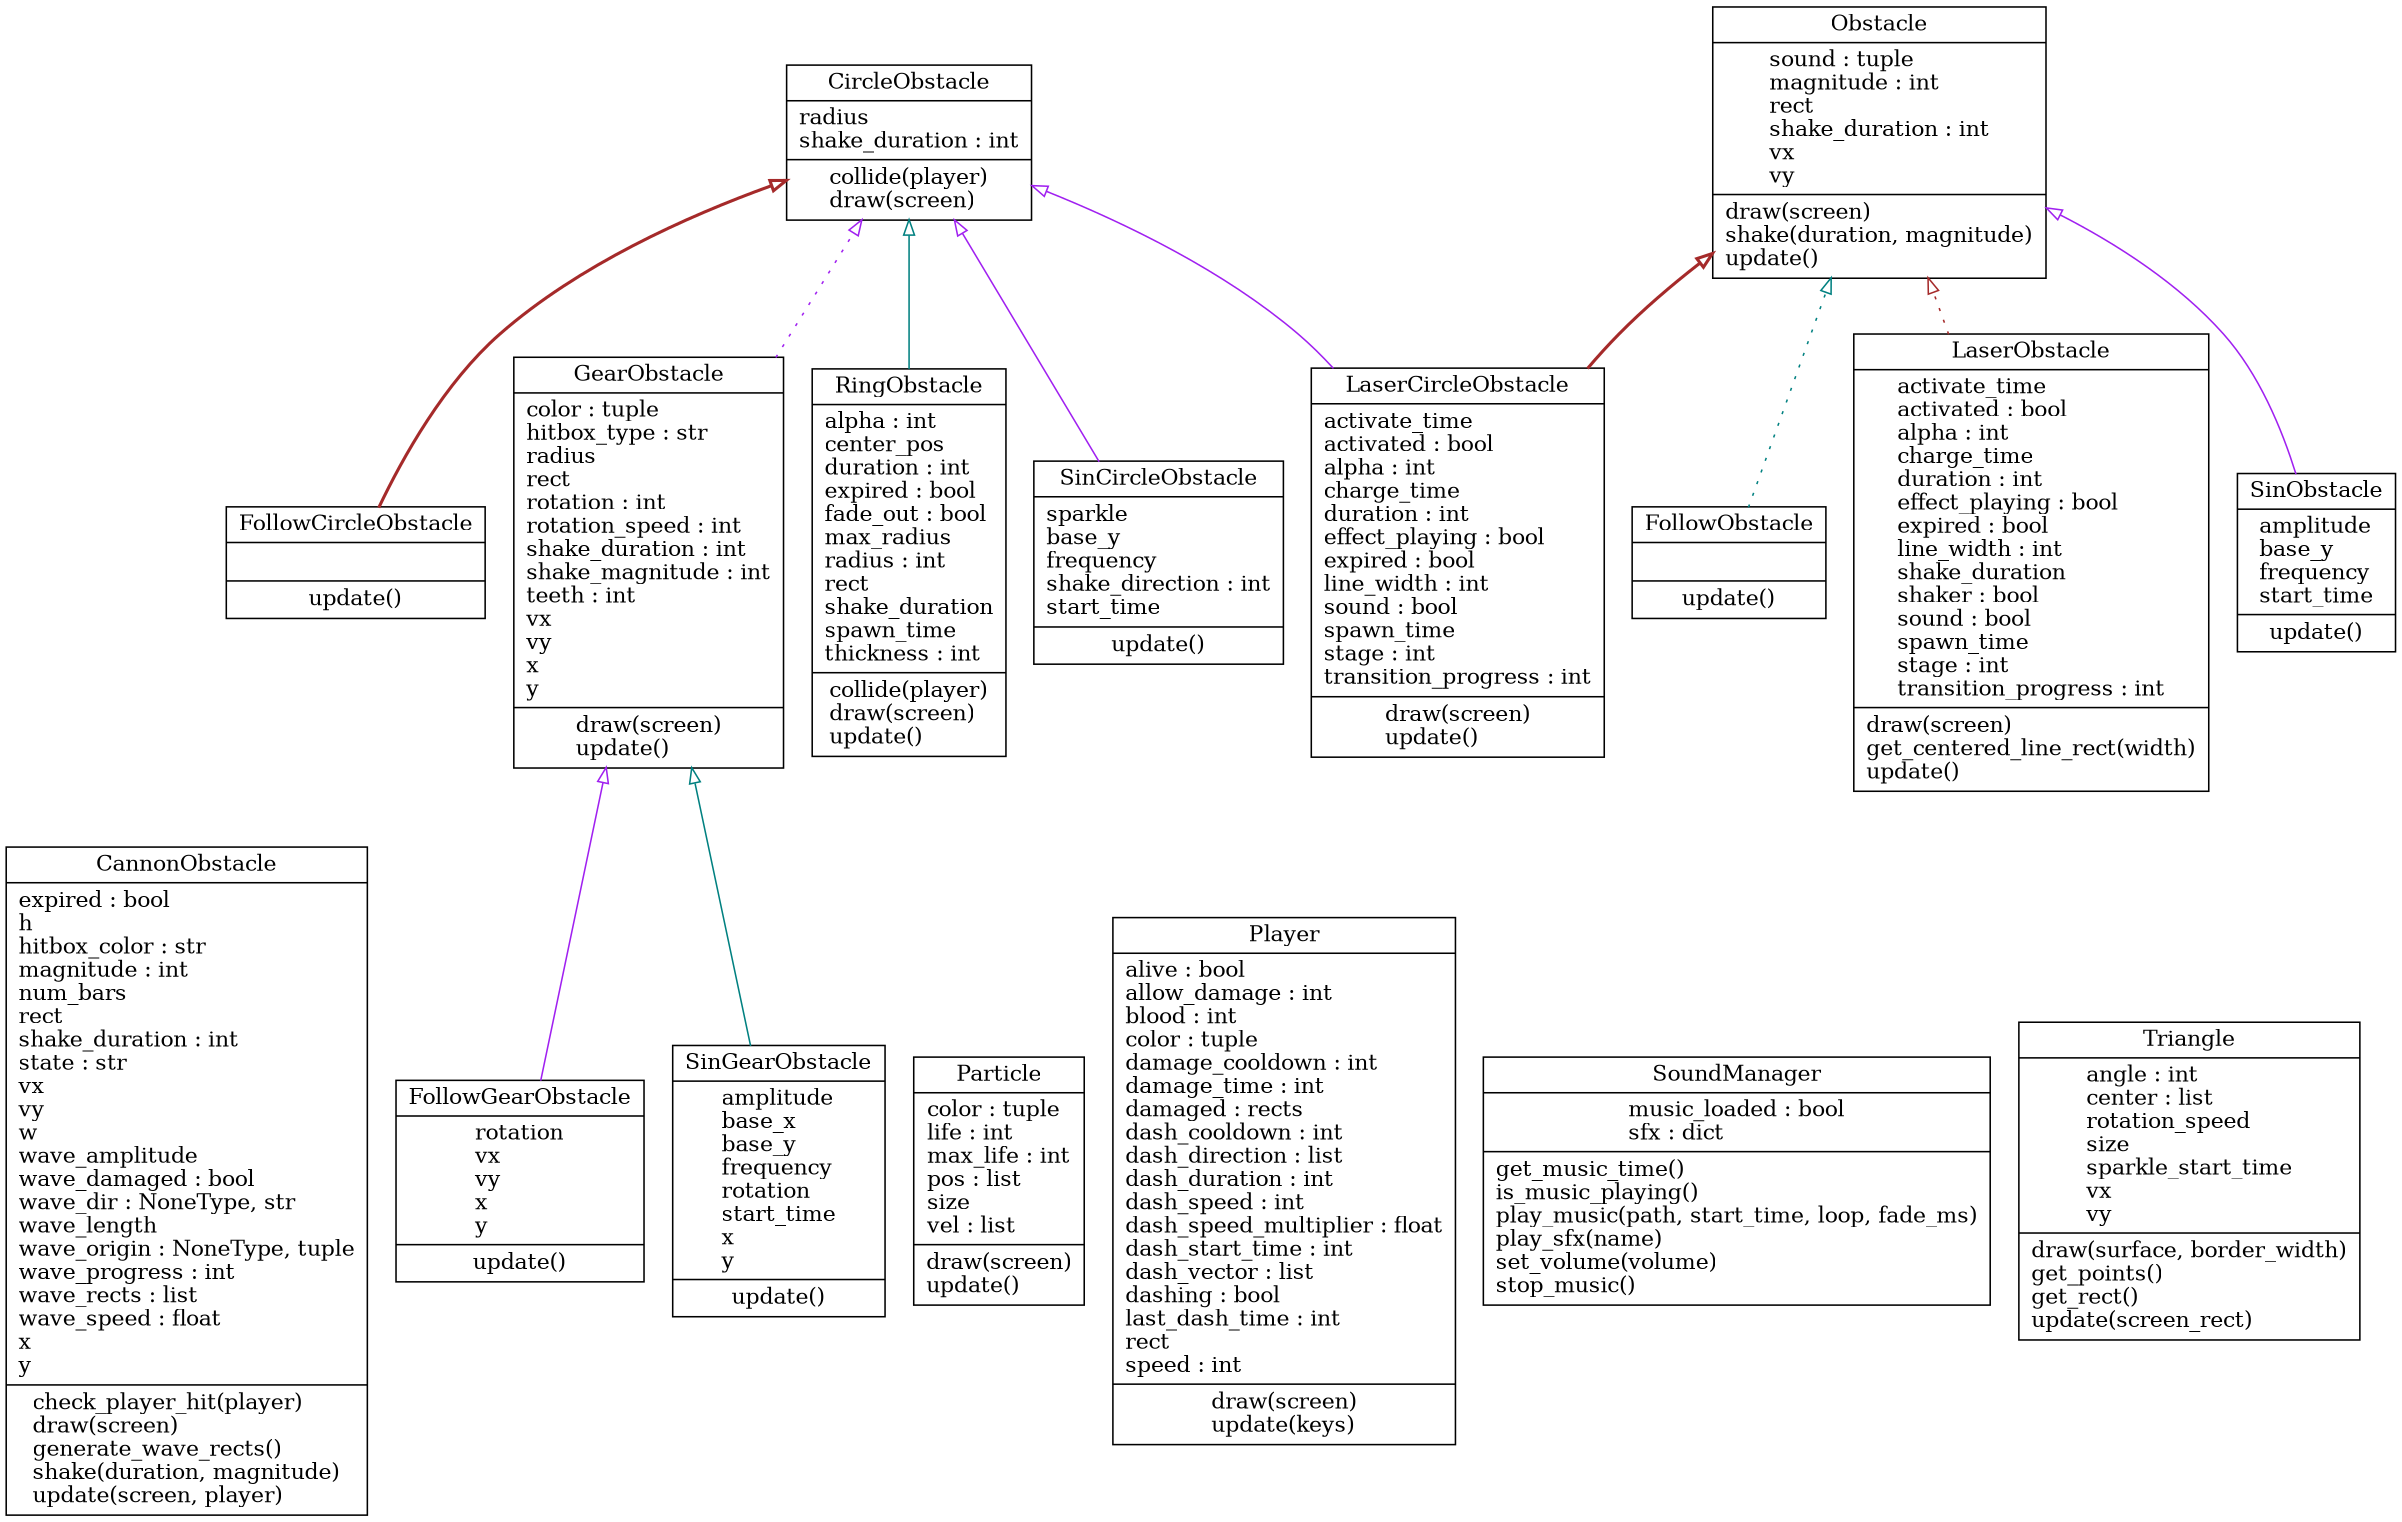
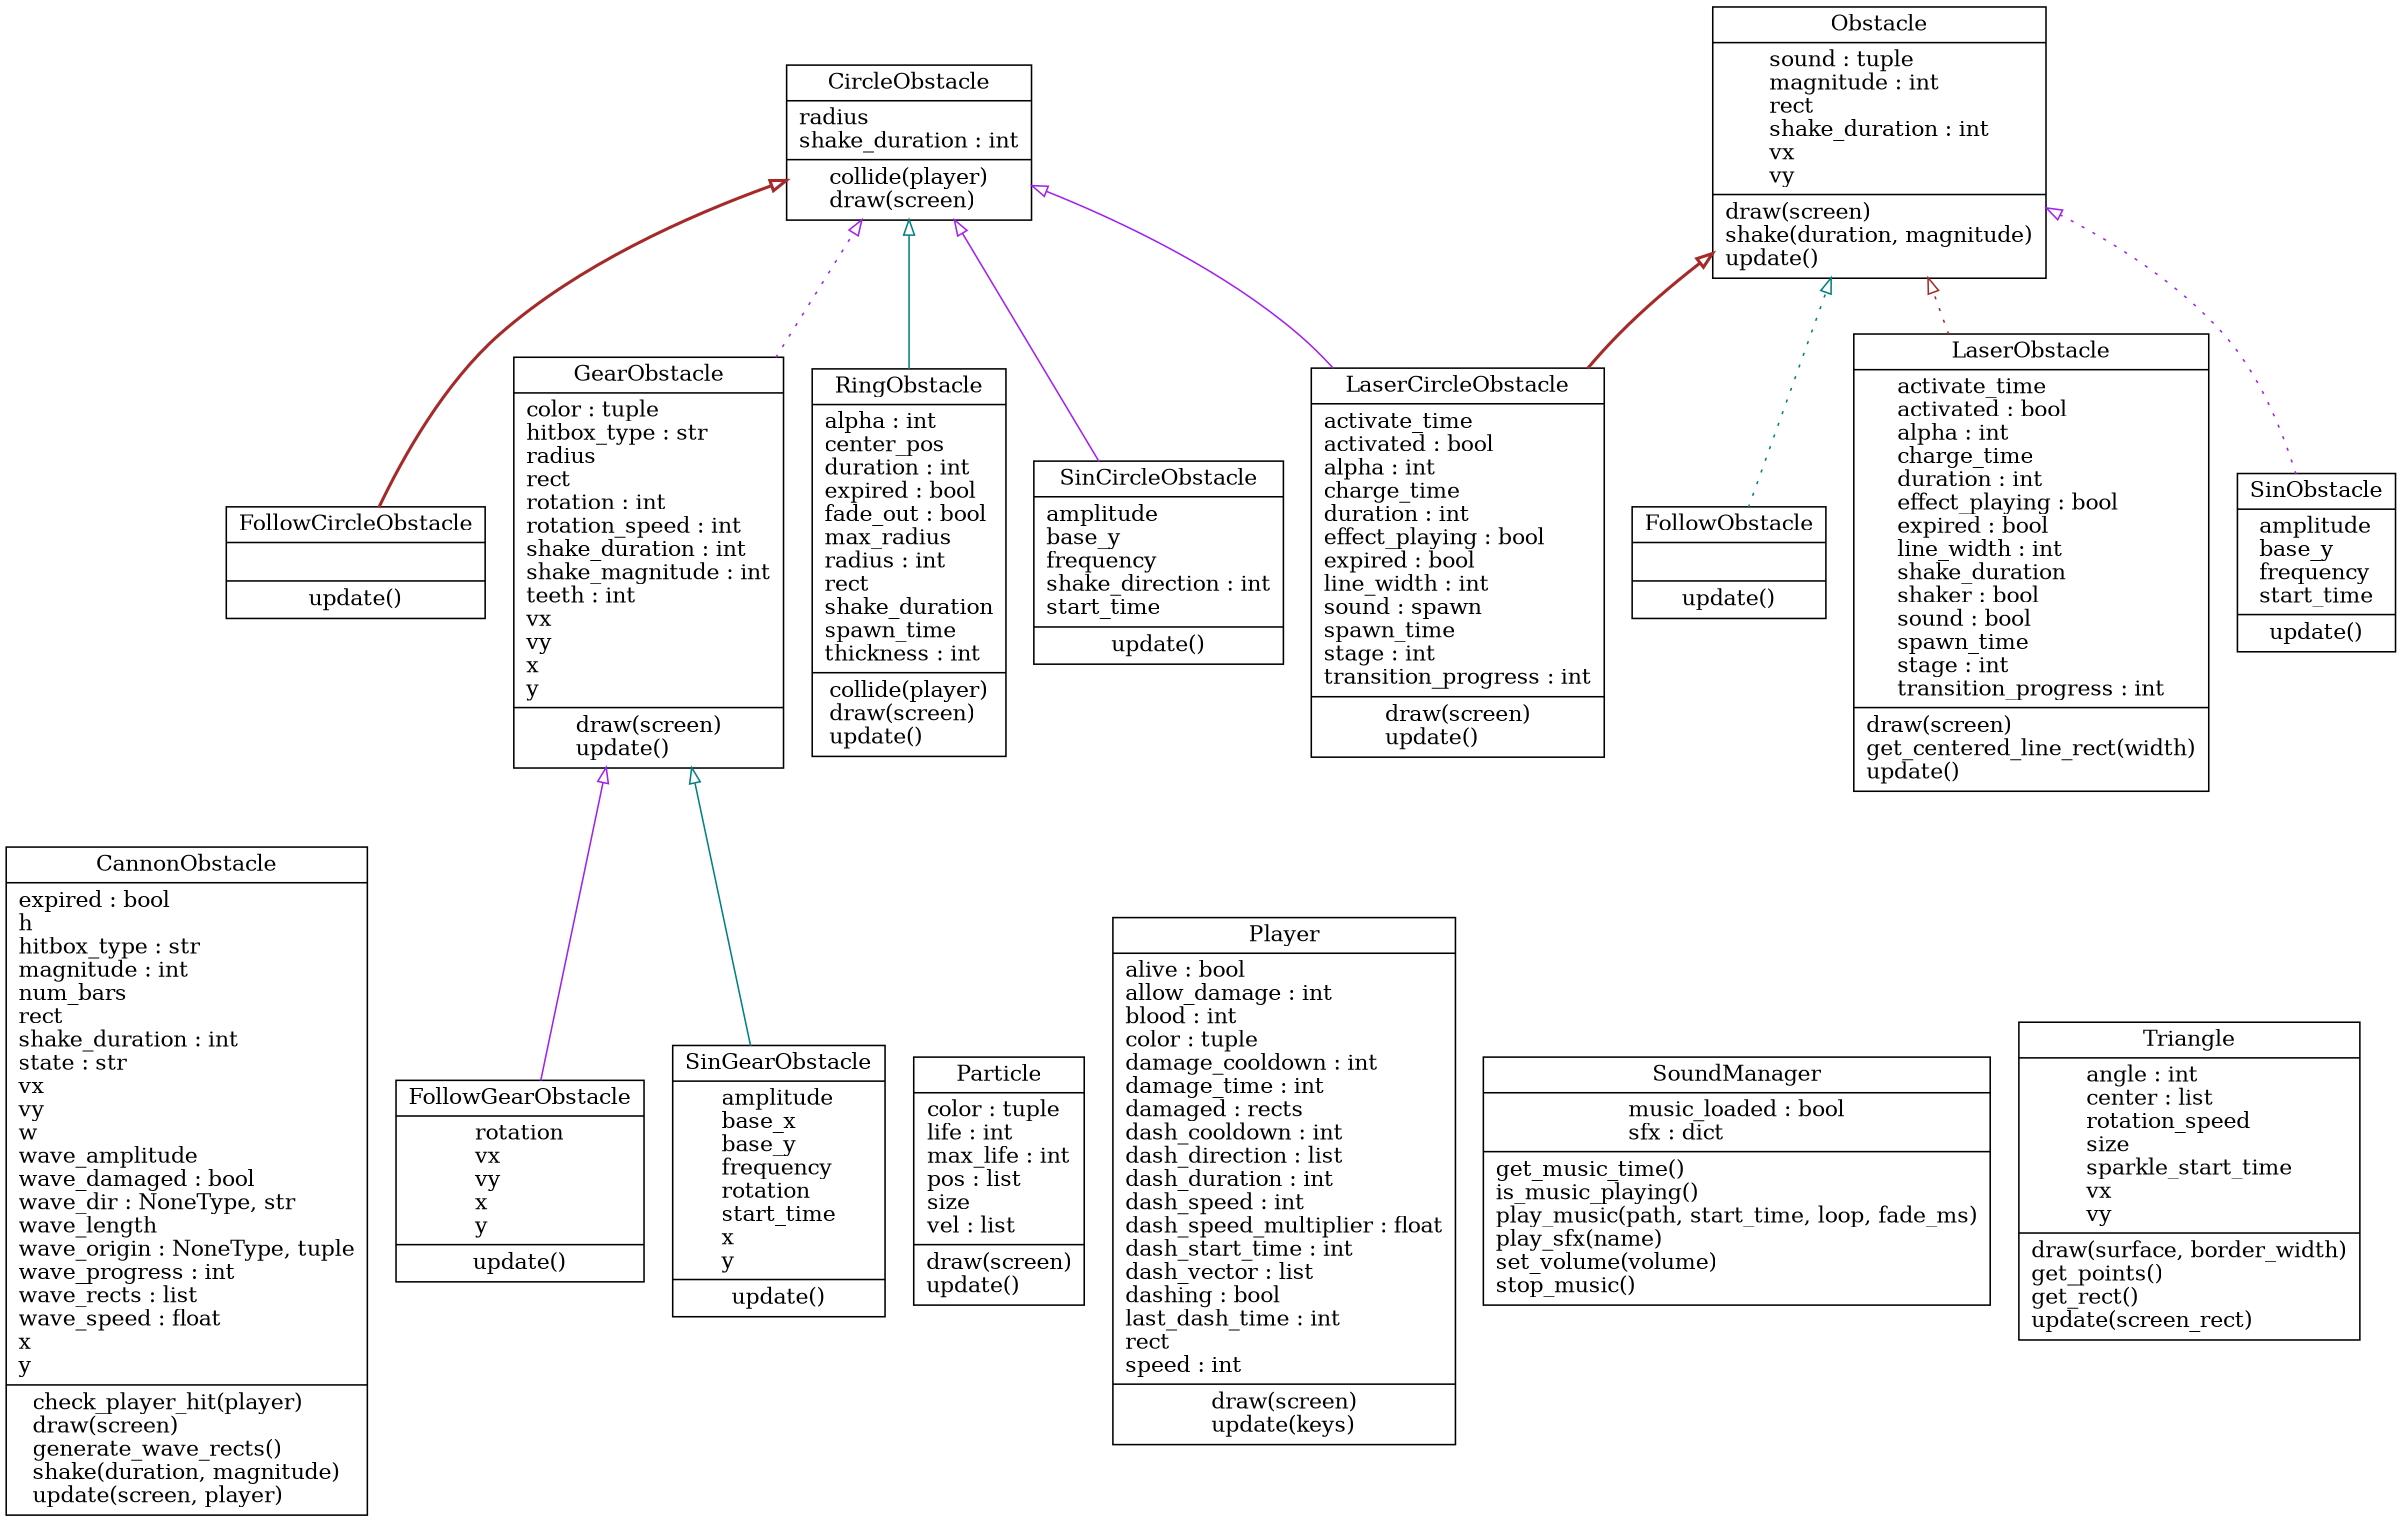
edge "SinObstacle" -> "Obstacle": style solid -> dotted
node "SinCircleObstacle": text "sparkle" -> "amplitude"
node "LaserCircleObstacle": text "sound : bool" -> "sound : spawn"
node "CannonObstacle": text "hitbox_color : str" -> "hitbox_type : str"
